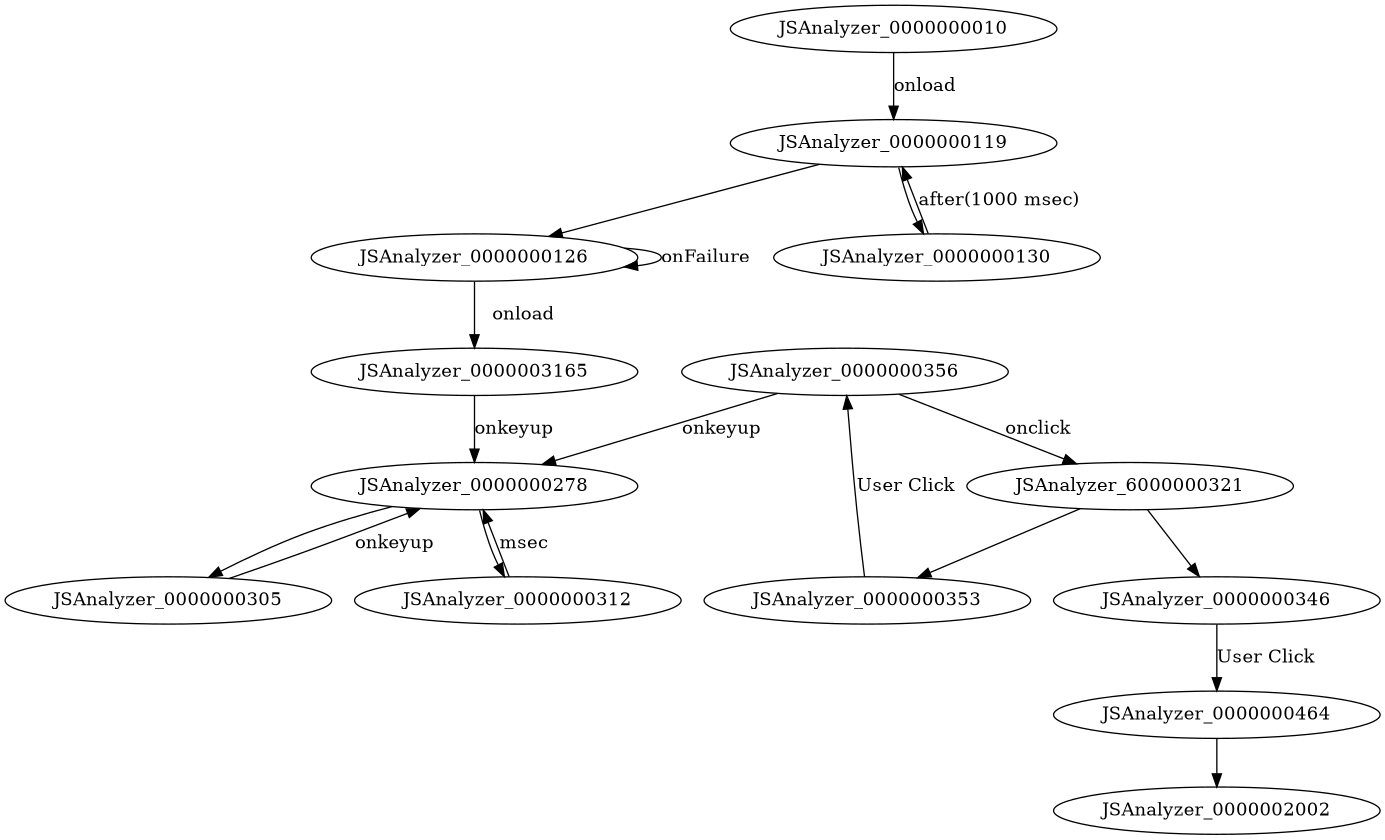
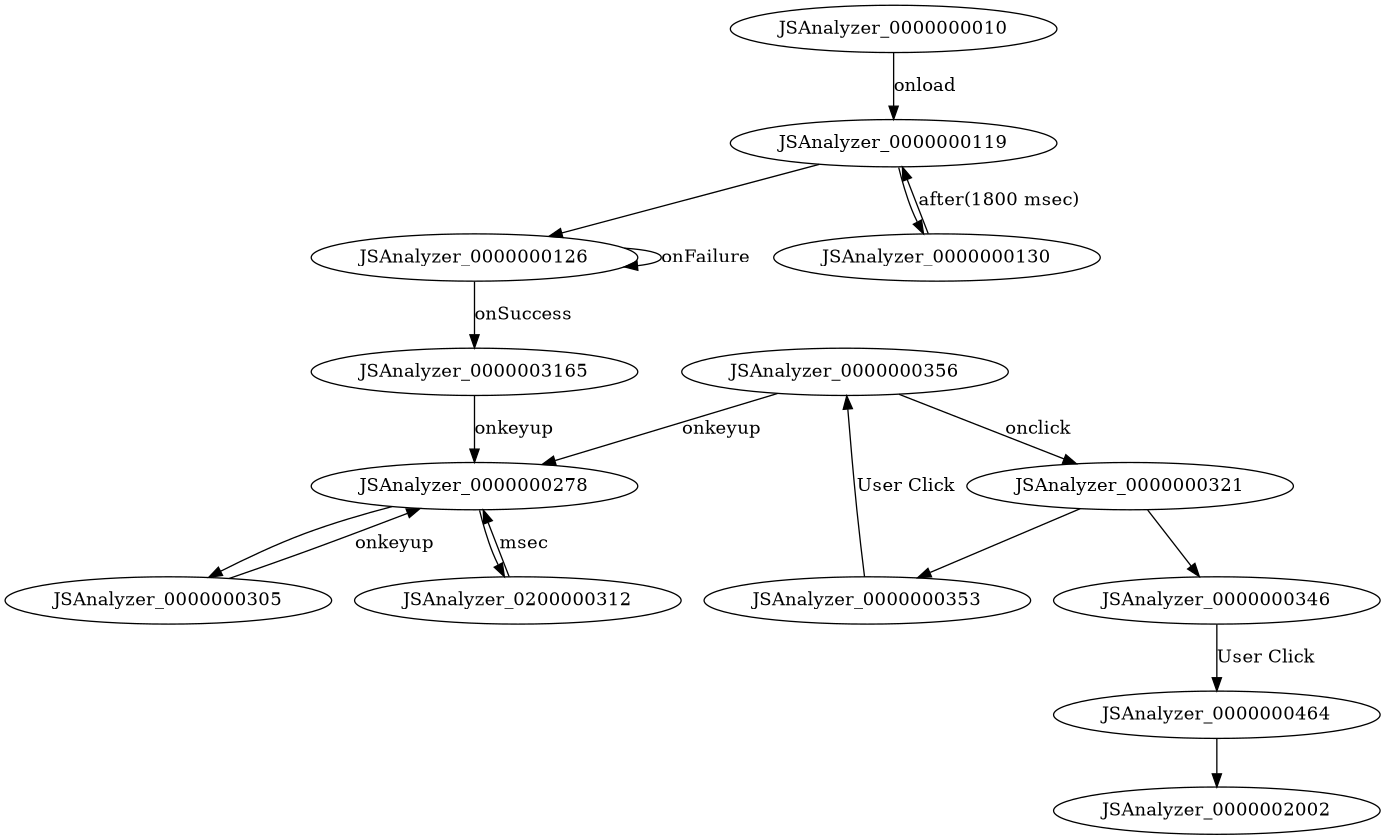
edge "JSAnalyzer_0000000130" -> "JSAnalyzer_0000000119": label "after(1000 msec)" -> "after(1800 msec)"
edge "JSAnalyzer_0000000126" -> "JSAnalyzer_0000003165": label "onload" -> "onSuccess"
node "JSAnalyzer_6000000321": label "JSAnalyzer_6000000321" -> "JSAnalyzer_0000000321"
node "JSAnalyzer_0000000312": label "JSAnalyzer_0000000312" -> "JSAnalyzer_0200000312"
